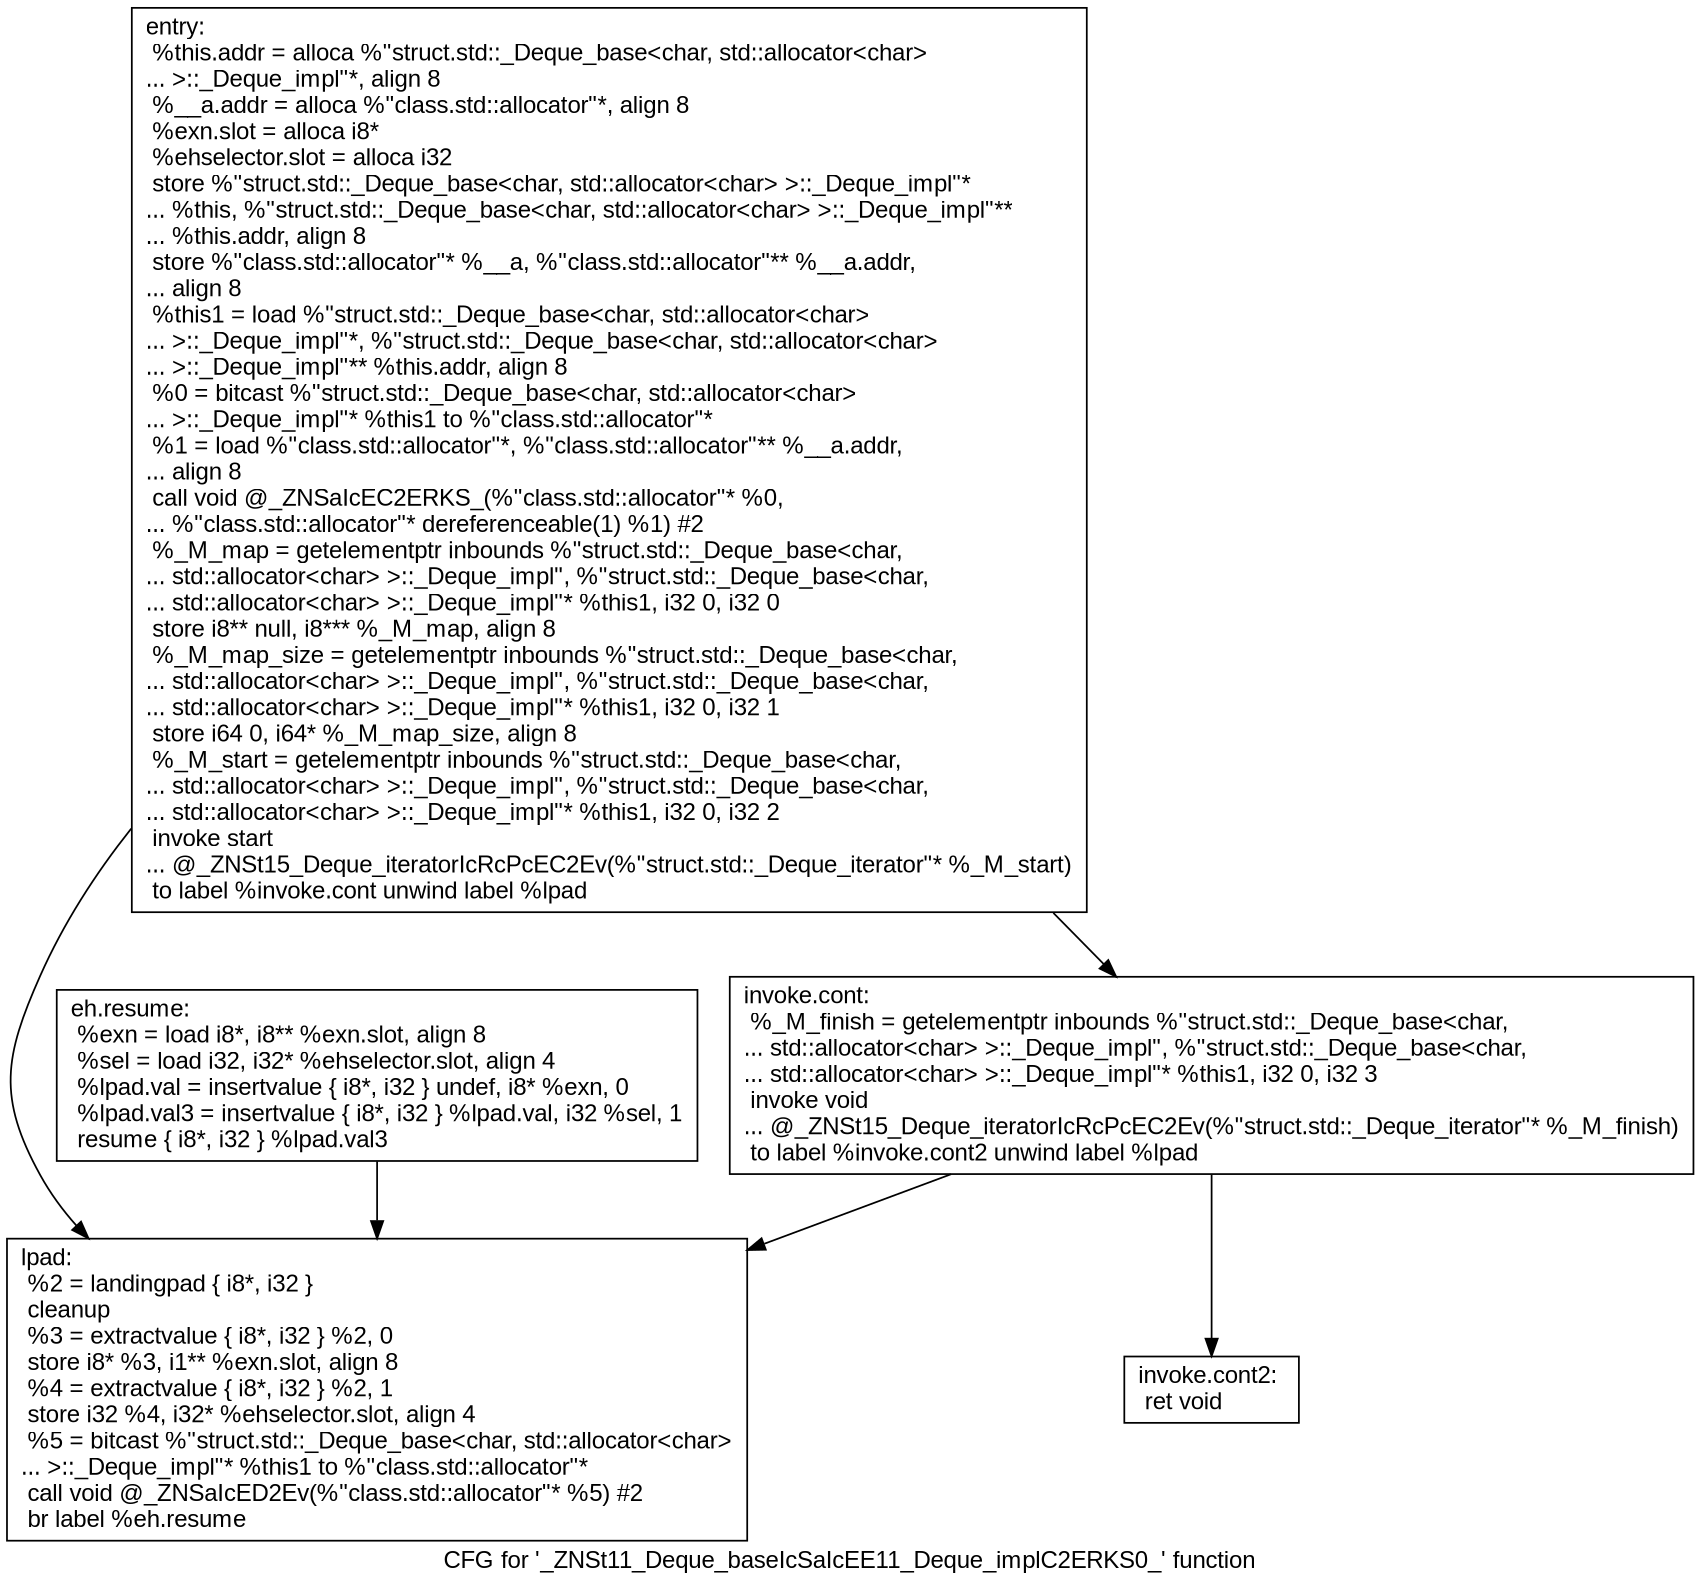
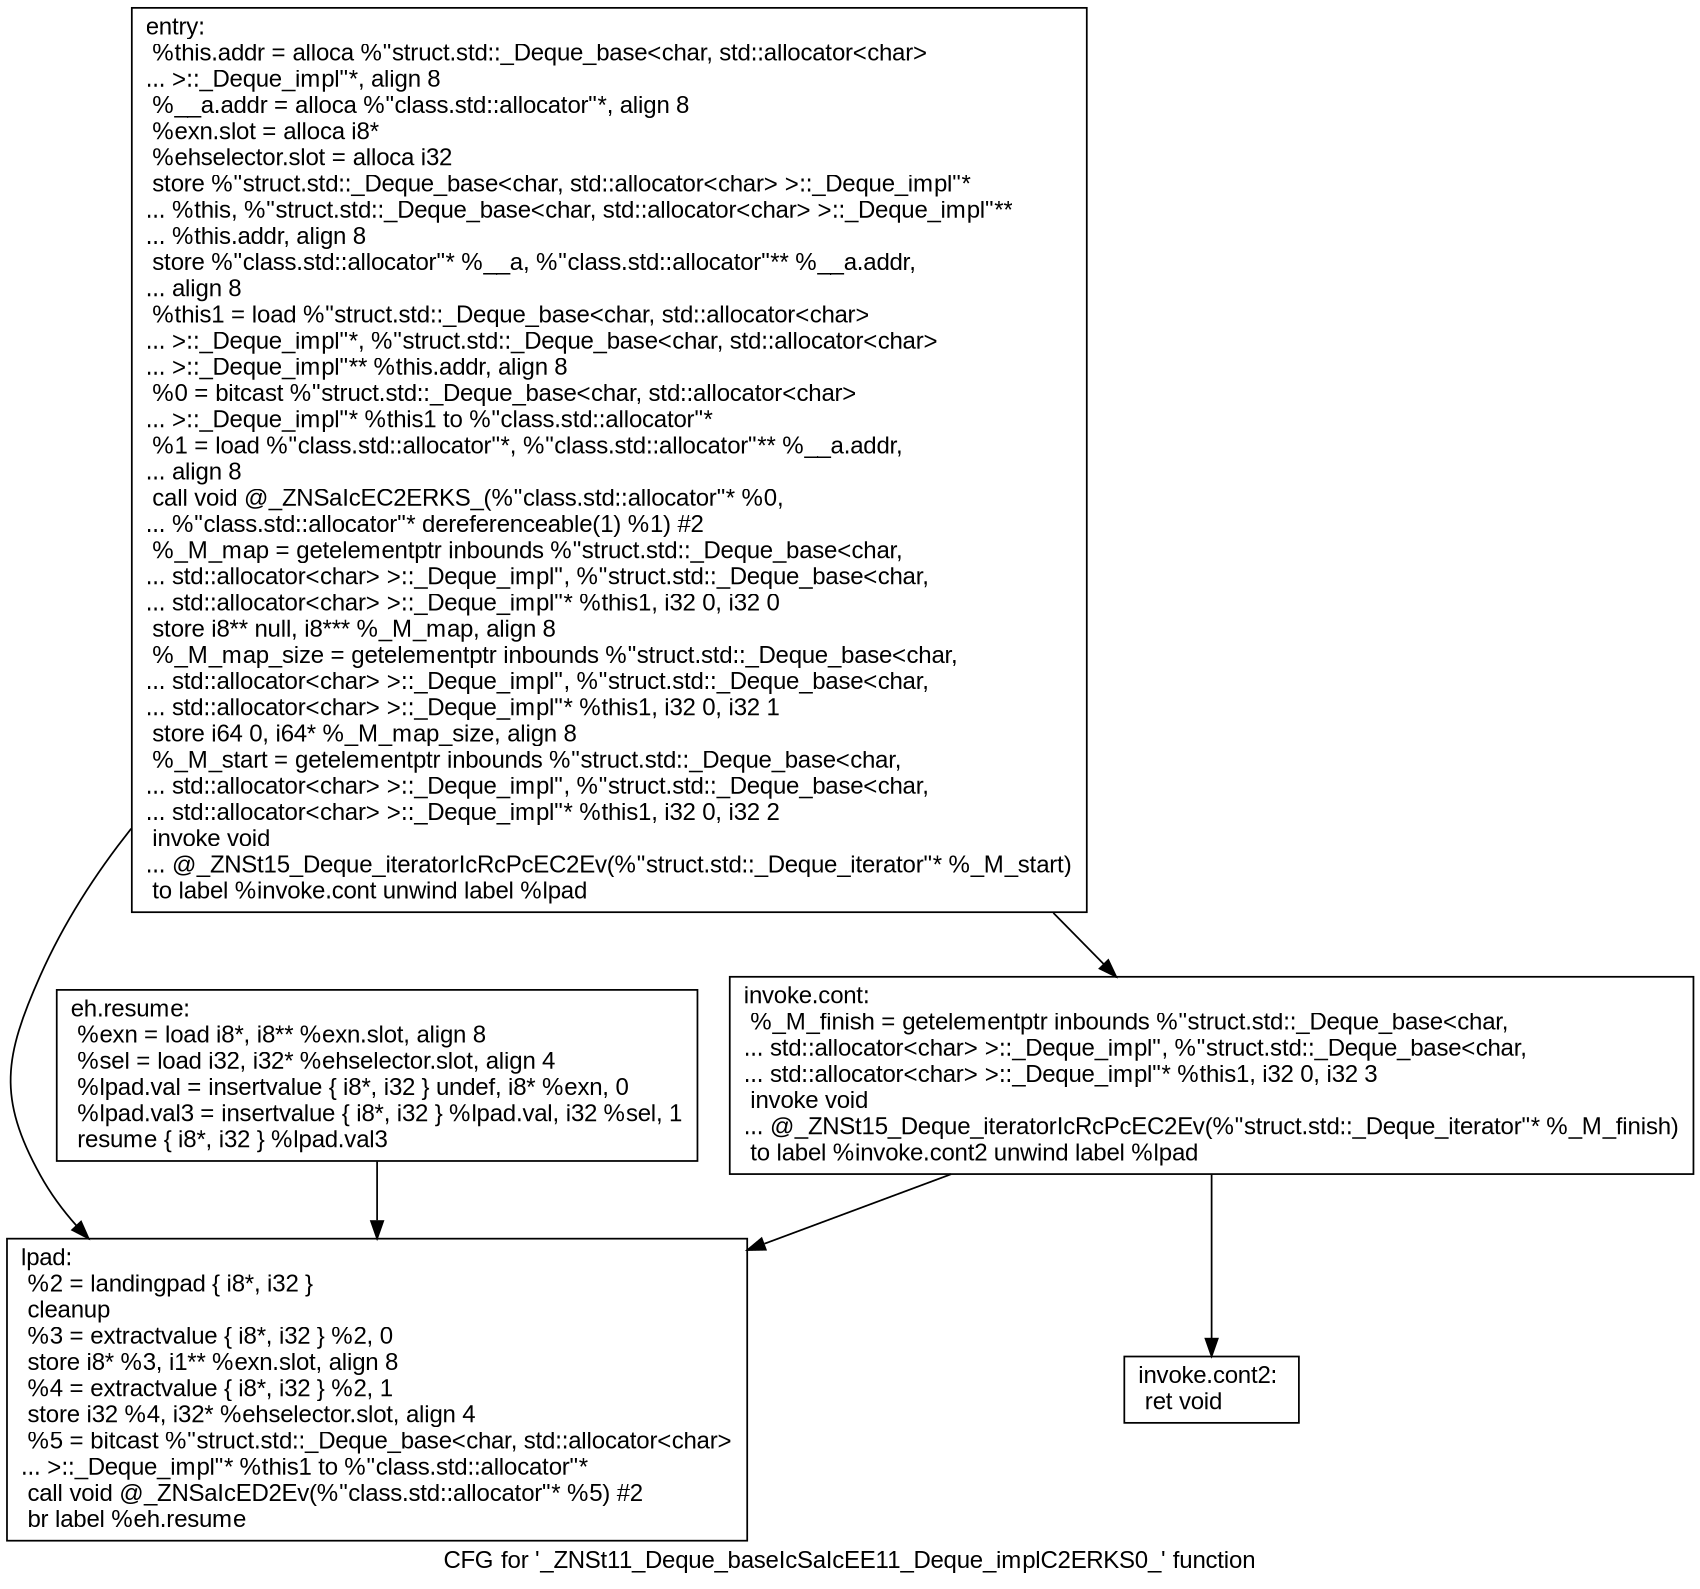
node "entry:": text "invoke start" -> "invoke void"
